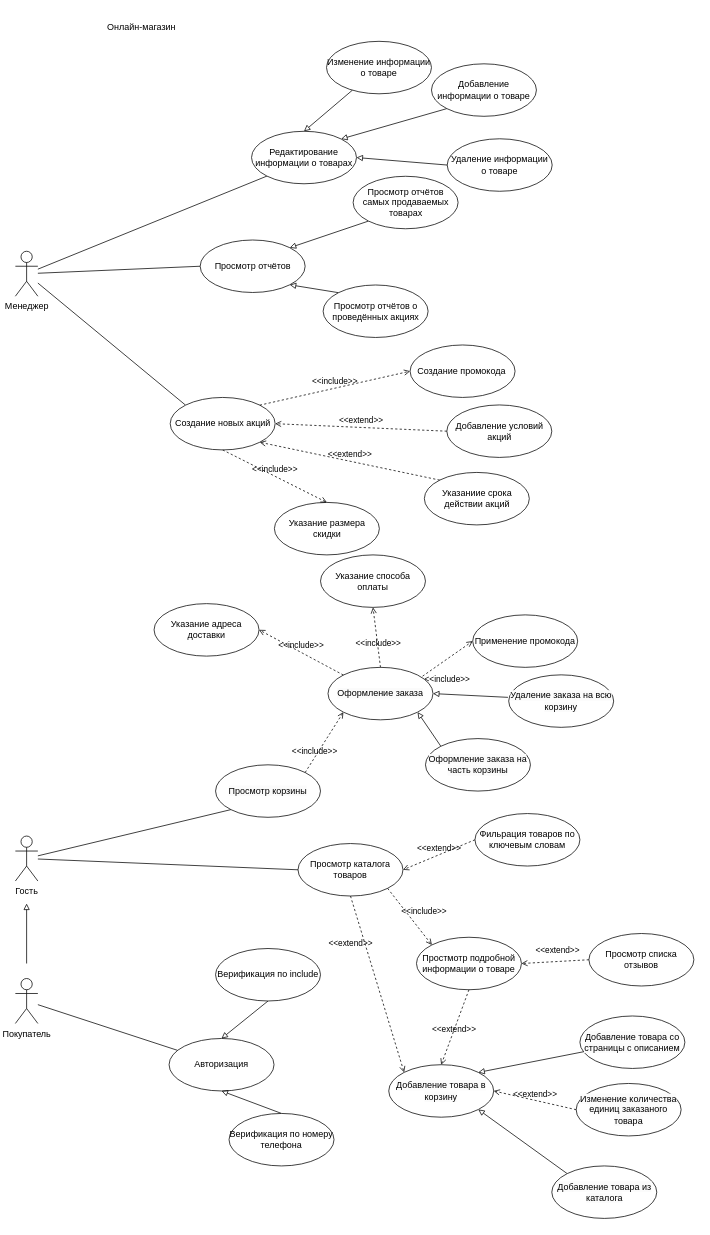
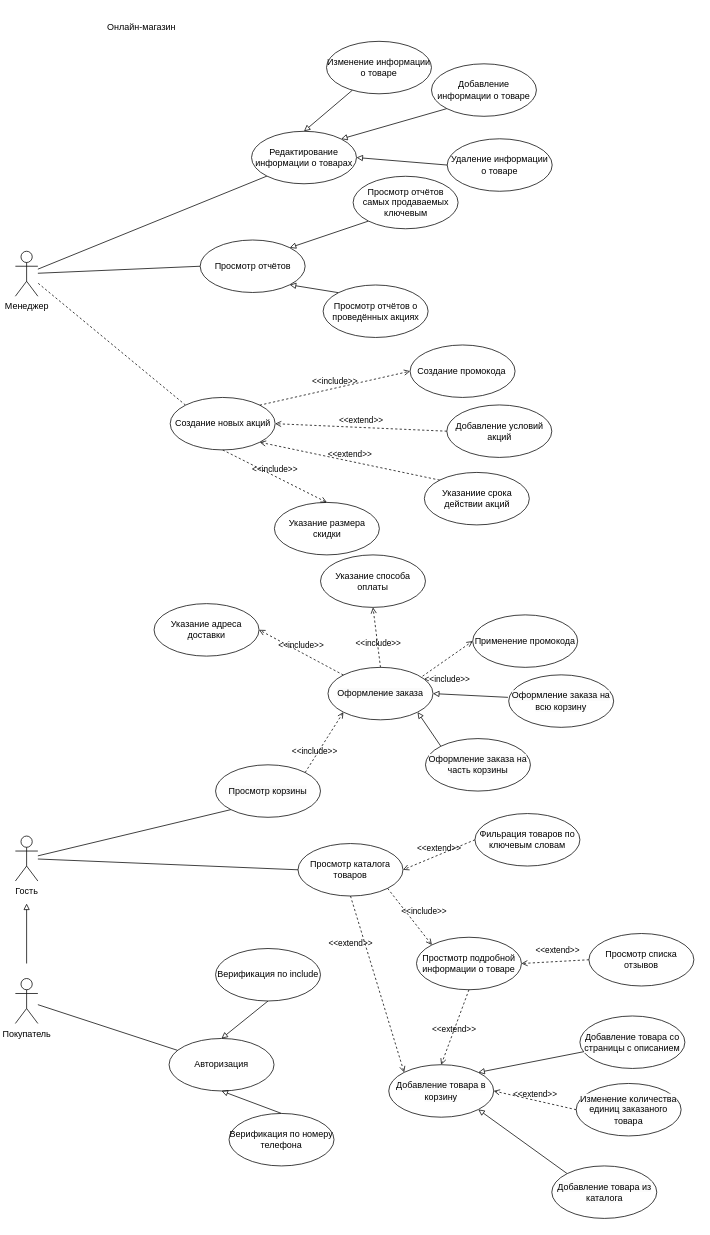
node "Просмотр отчётов самых продаваемых товарах": label "Просмотр отчётов самых продаваемых товарах" -> "Просмотр отчётов самых продаваемых ключевым"
edge "Менеджер" -- "Создание новых акций": style solid -> dashed
node "Удаление заказа на всю корзину": label "Удаление заказа на всю корзину" -> "Оформление заказа на всю корзину"
